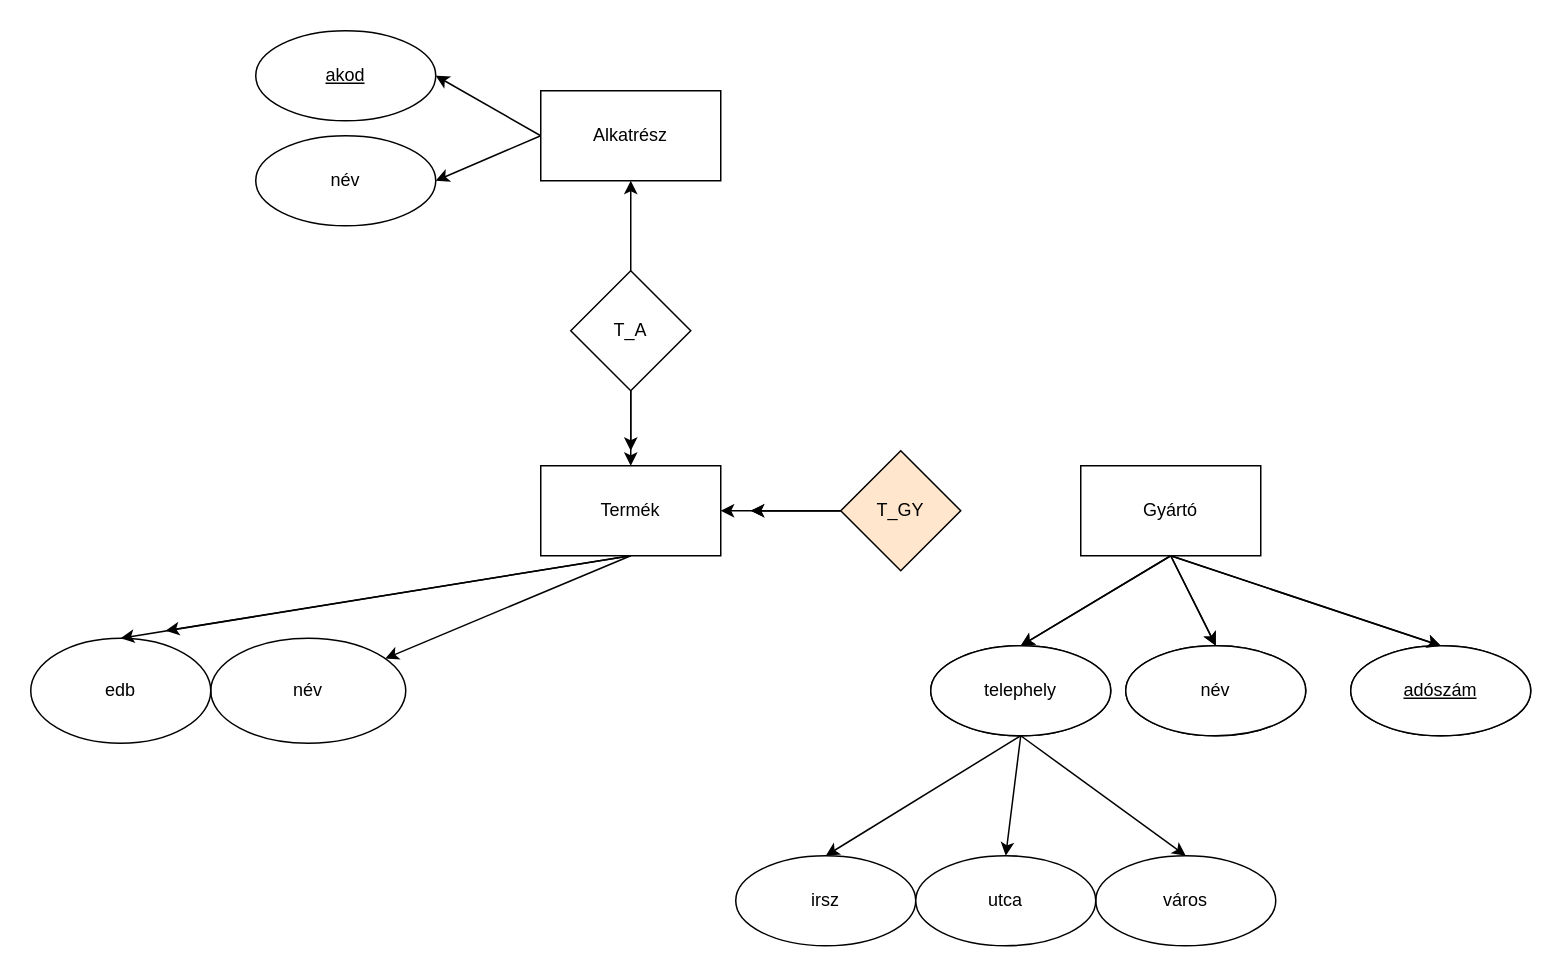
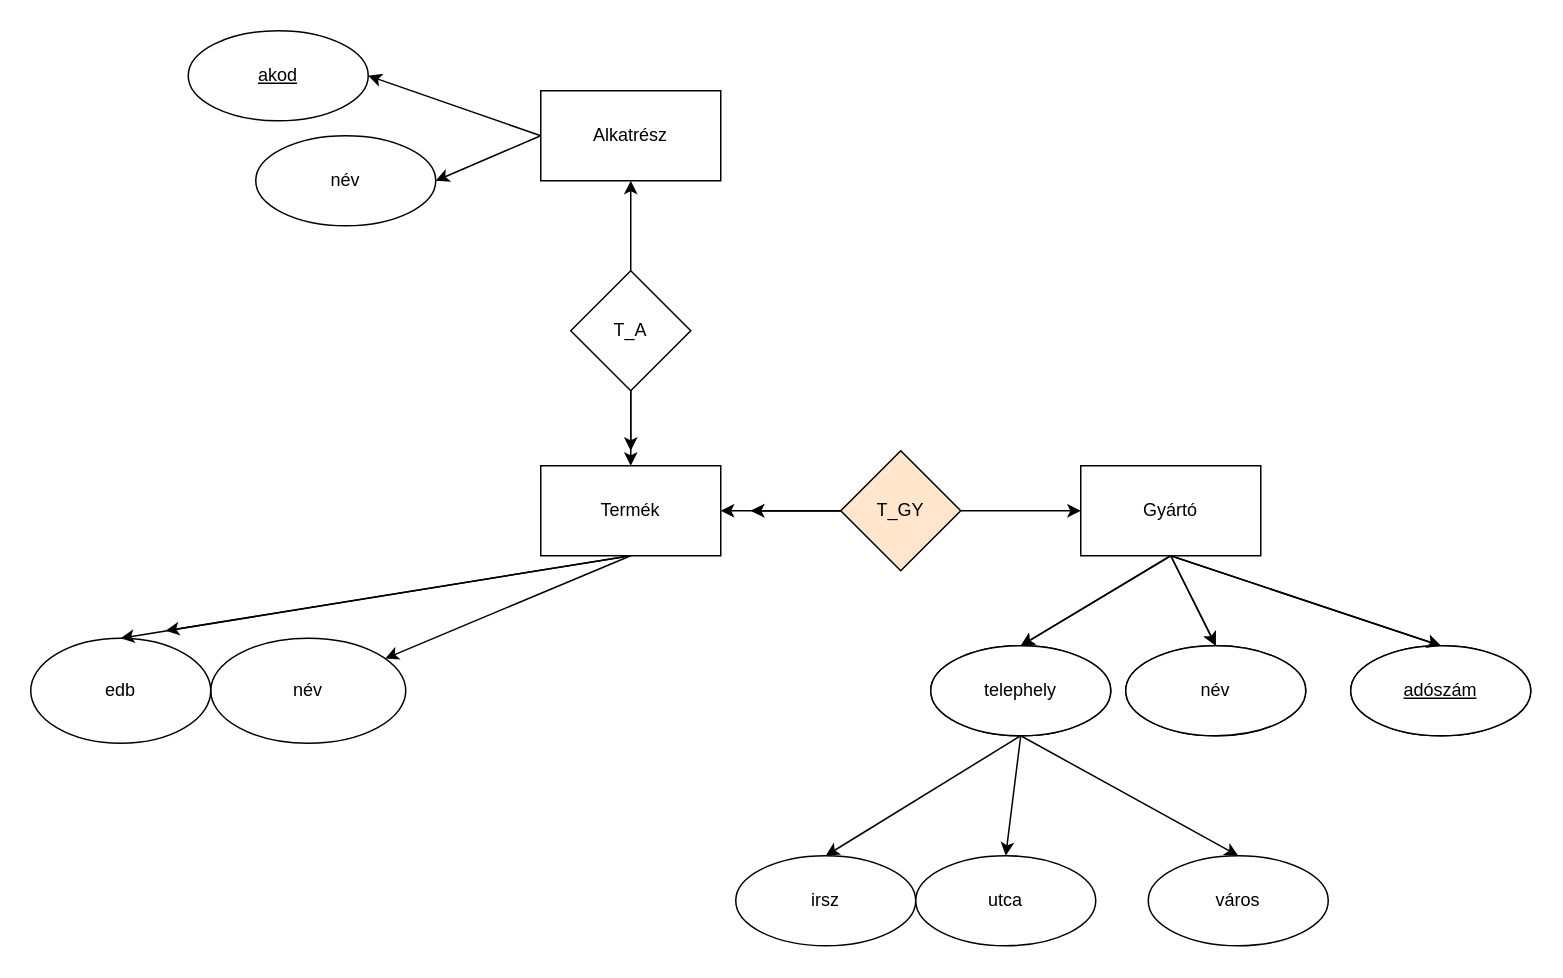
node "akod": moved (346, 76) -> (278, 76)
edge "T_GY" -> "Gyártó": added
node "város": moved (1186, 901) -> (1238, 901)
